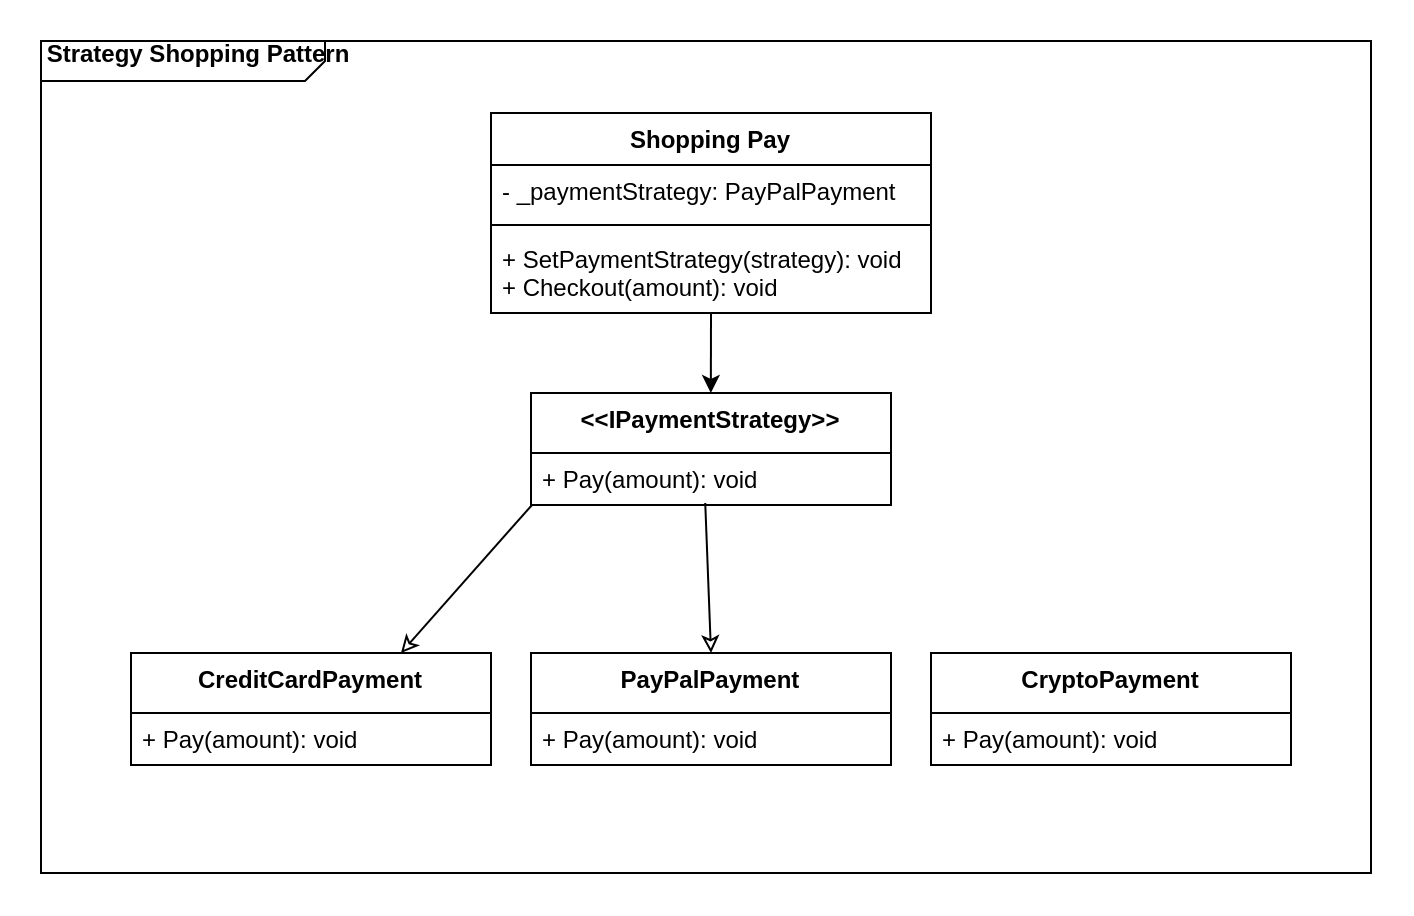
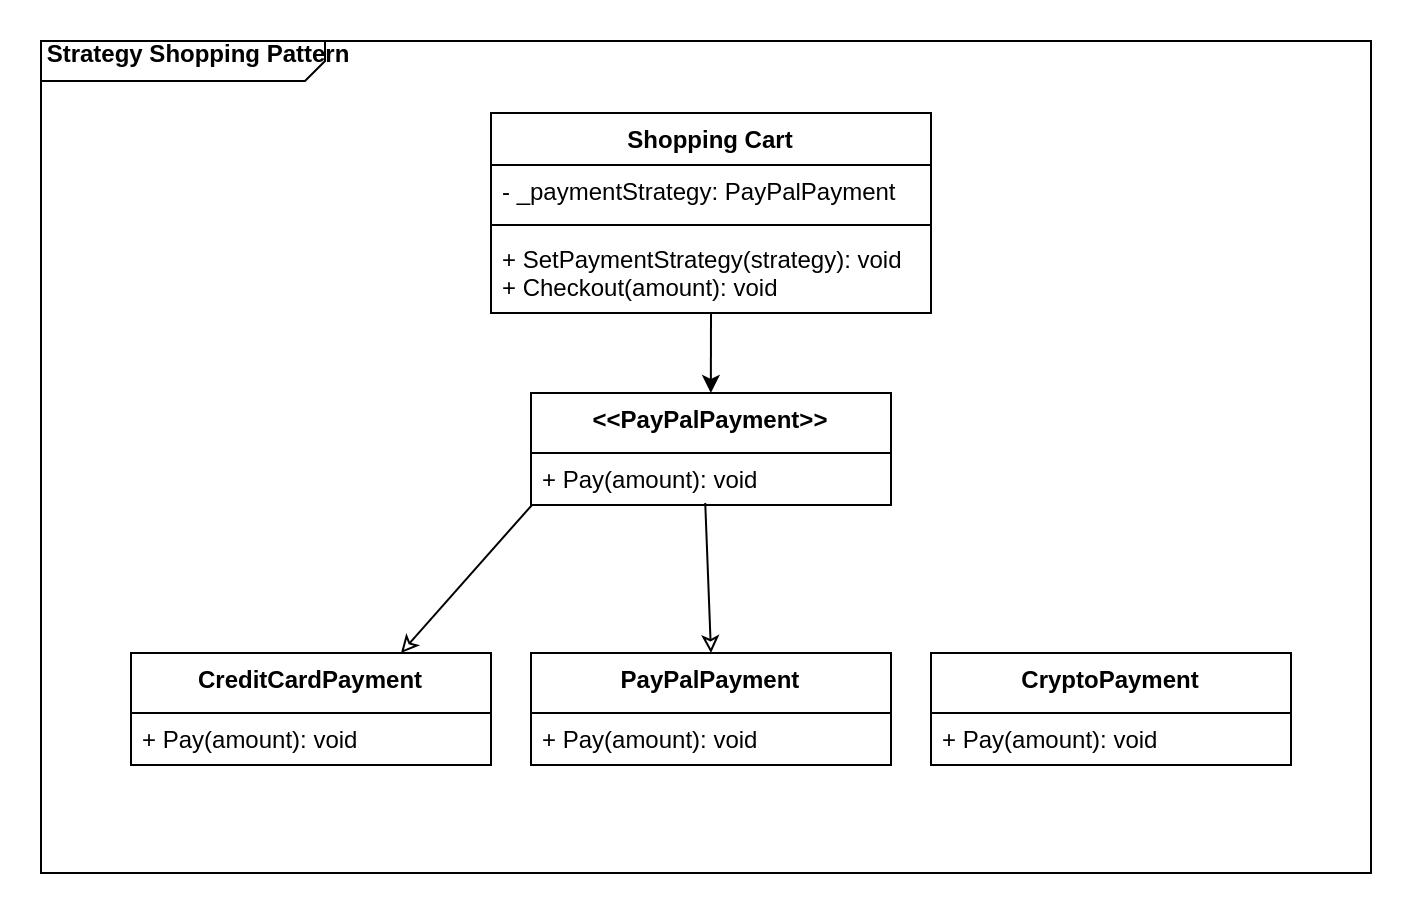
node "Shopping Pay": label "Shopping Pay" -> "Shopping Cart"
node "<<IPaymentStrategy>>": label "<<IPaymentStrategy>>" -> "<<PayPalPayment>>"
